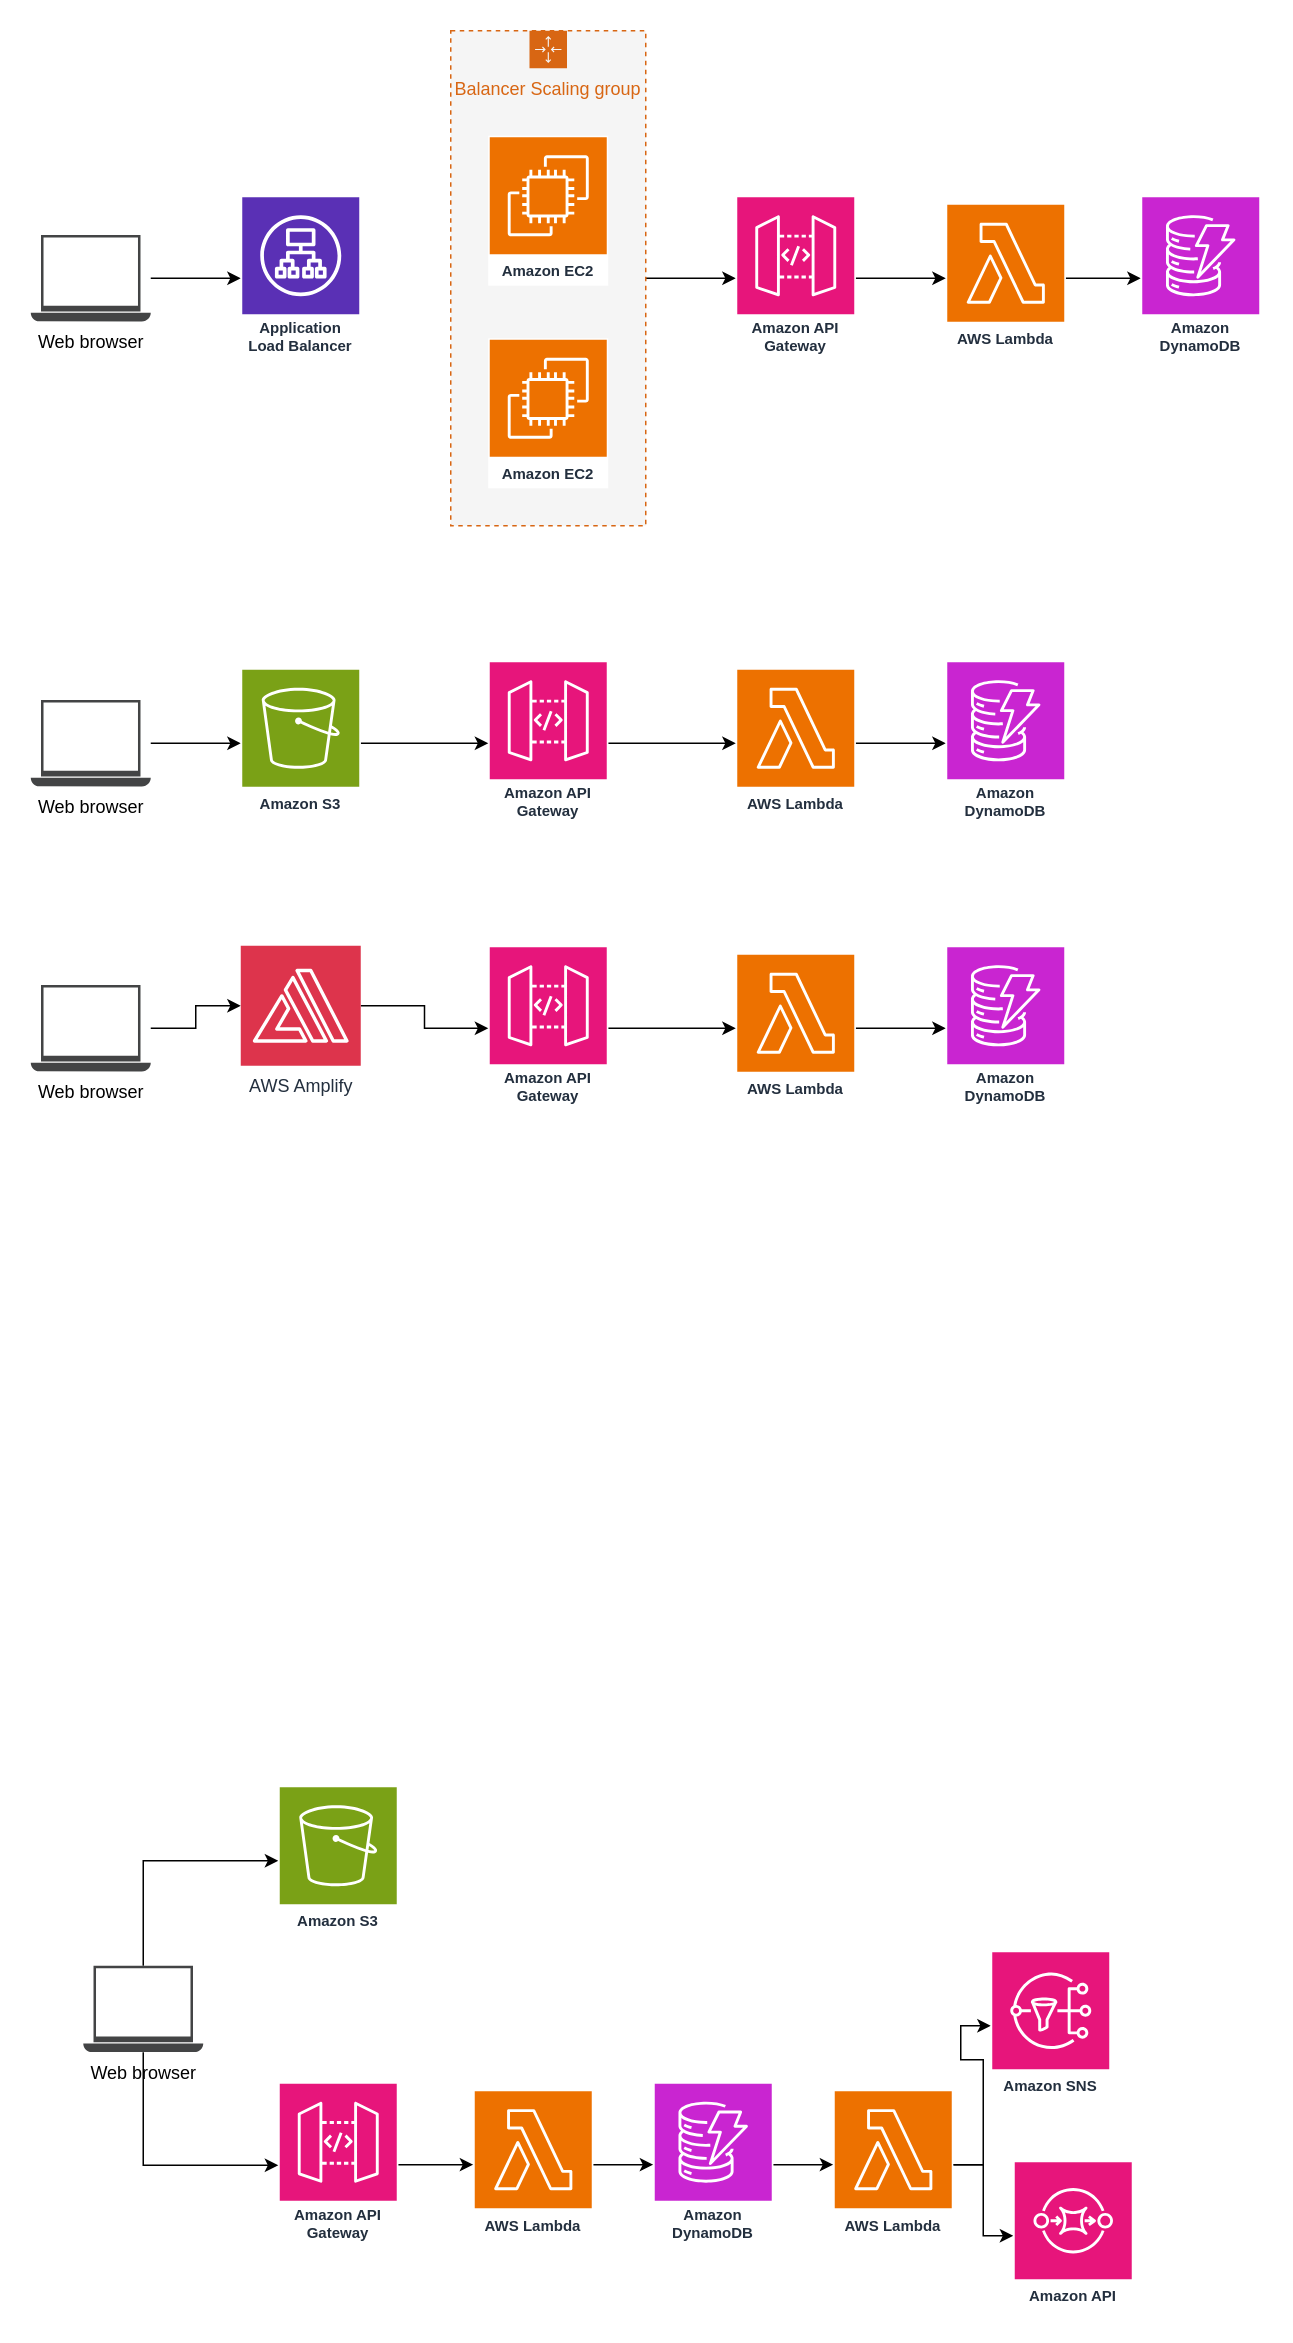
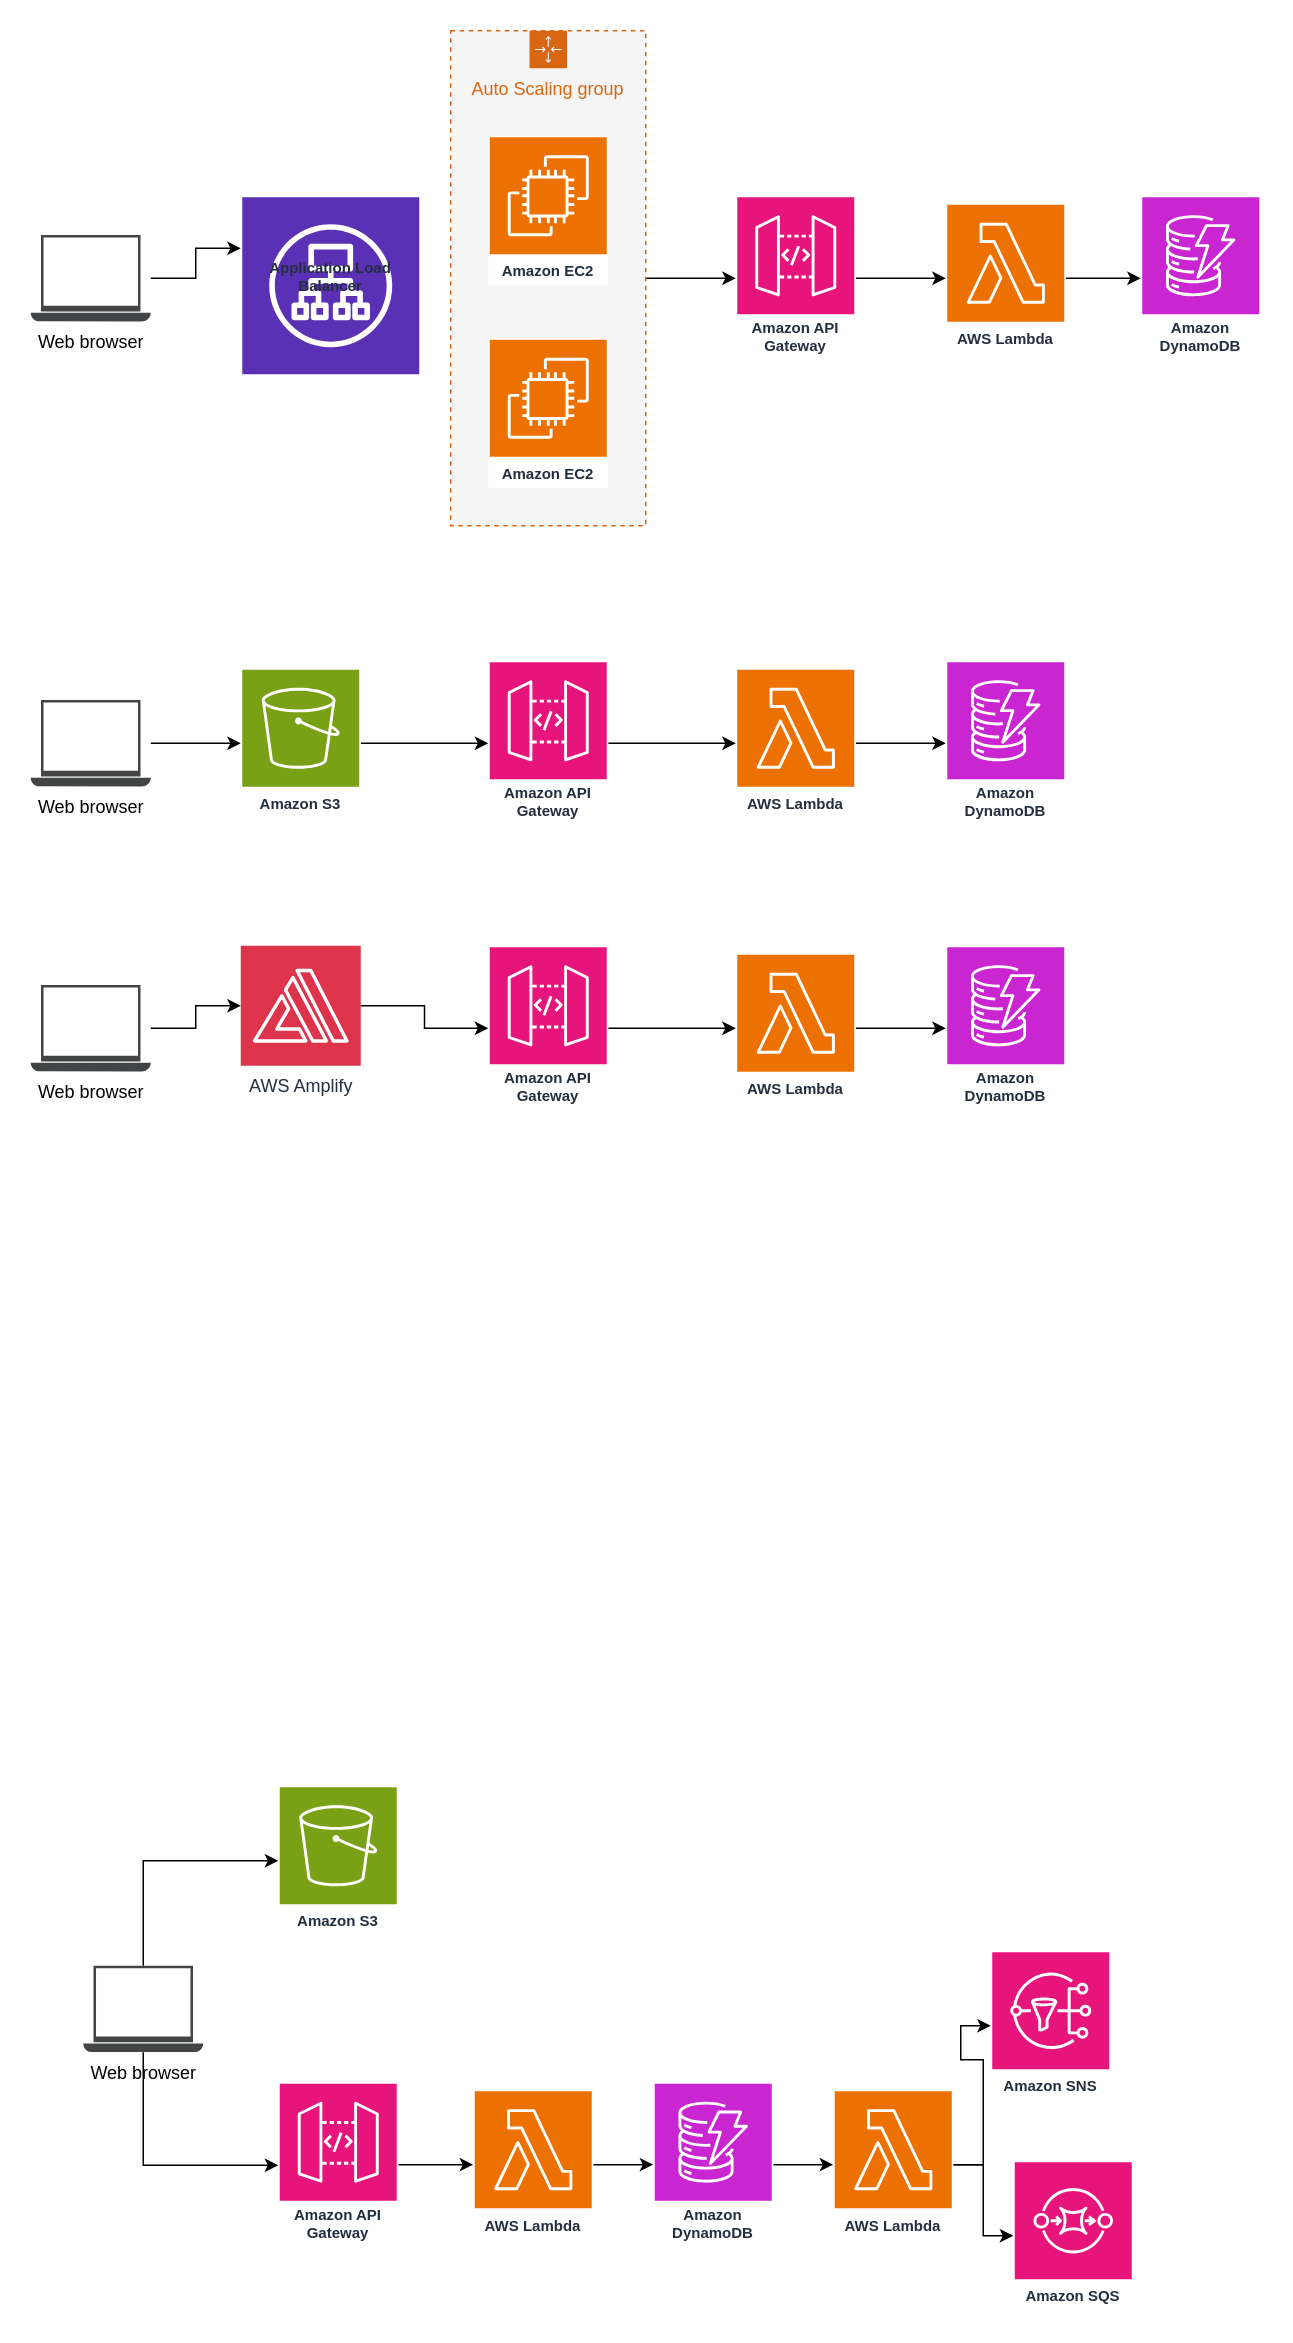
node "Balancer Scaling group": label "Balancer Scaling group" -> "Auto Scaling group"
node "Application Load Balancer": size 120x165 -> 180x105
node "Amazon API": label "Amazon API" -> "Amazon SQS"
